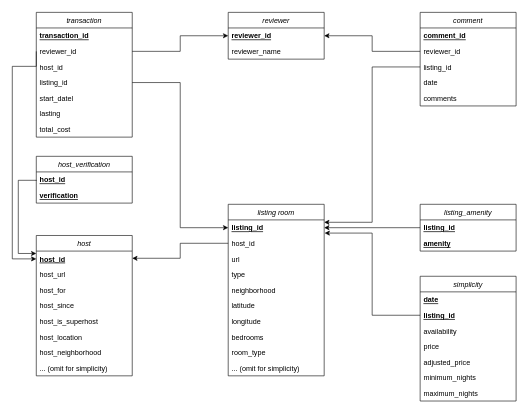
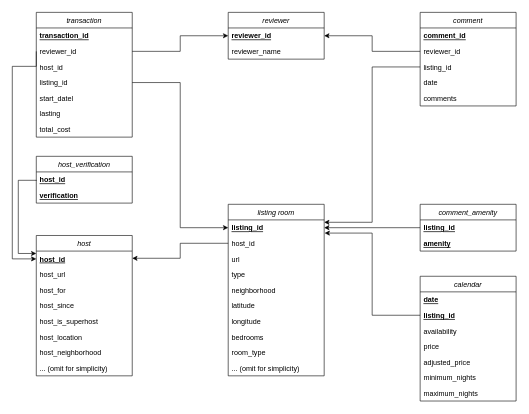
node "listing_amenity": label "listing_amenity" -> "comment_amenity"
node "simplicity": label "simplicity" -> "calendar"
